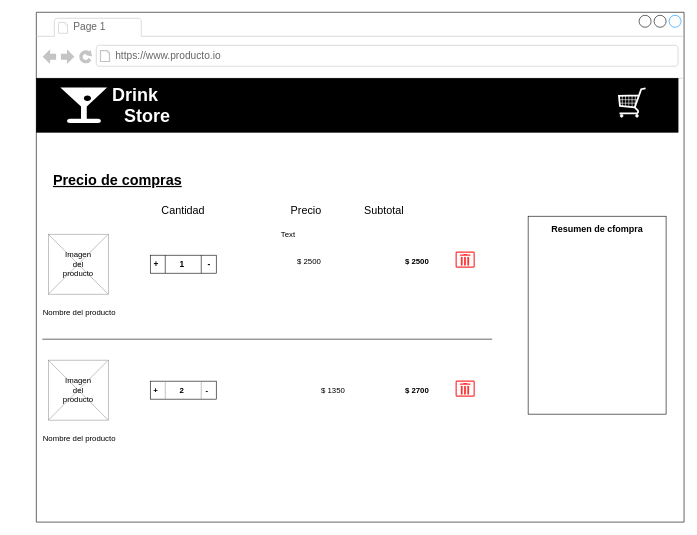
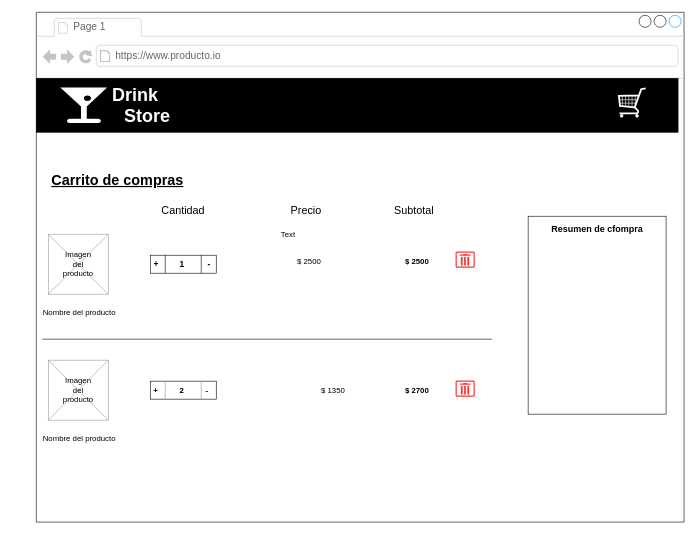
node "Precio de compras": label "Precio de compras" -> "Carrito de compras"
node "Subtotal": moved (384, 210) -> (414, 210)
